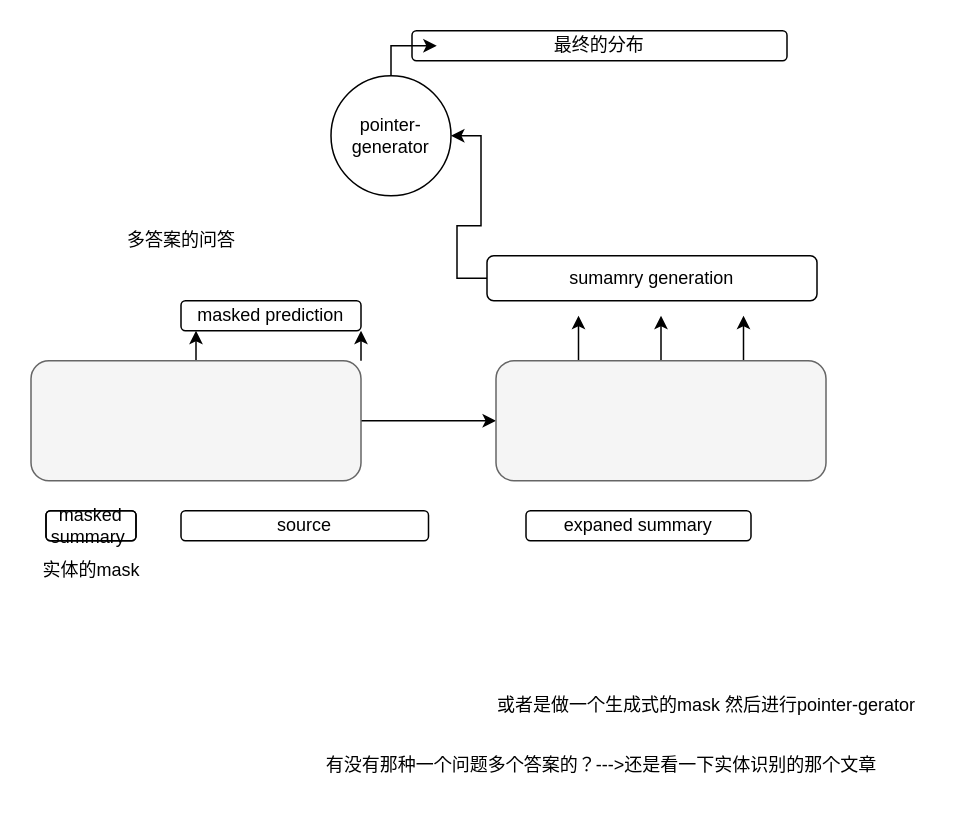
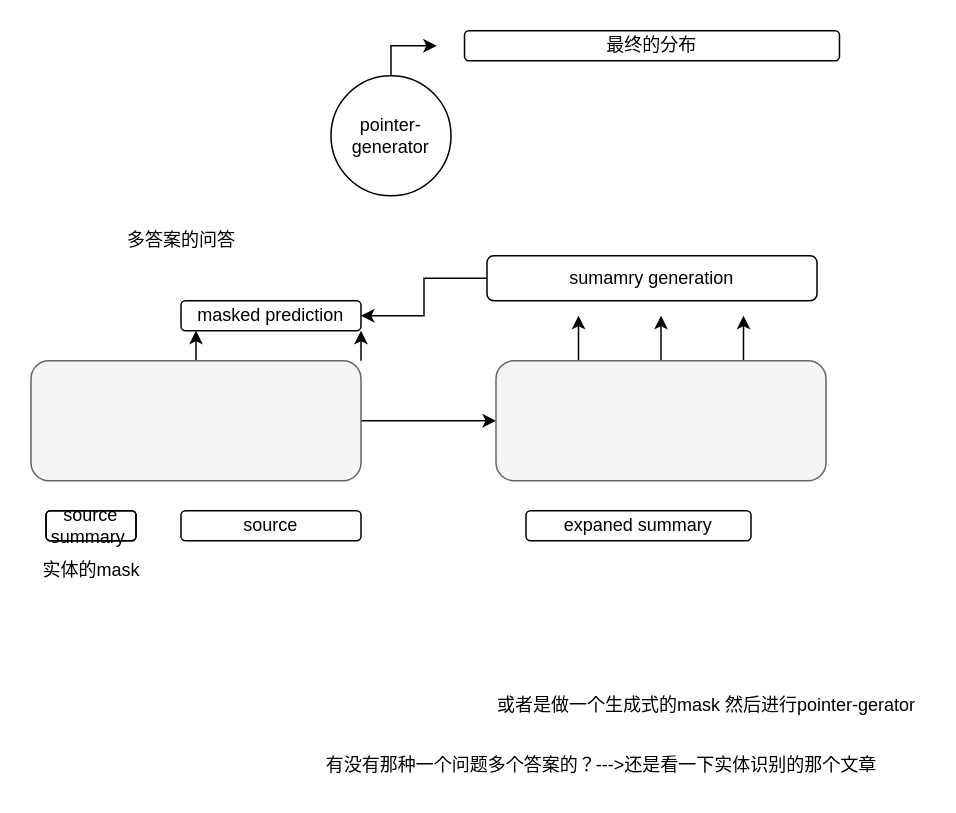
node "最终的分布": moved (599, 46) -> (652, 46)
edge "sumamry generation" -> "pointer-generator": now "sumamry generation" -> "masked prediction"
node "masked summary": label "masked summary" -> "source summary"
node "source": size 248x30 -> 180x30
